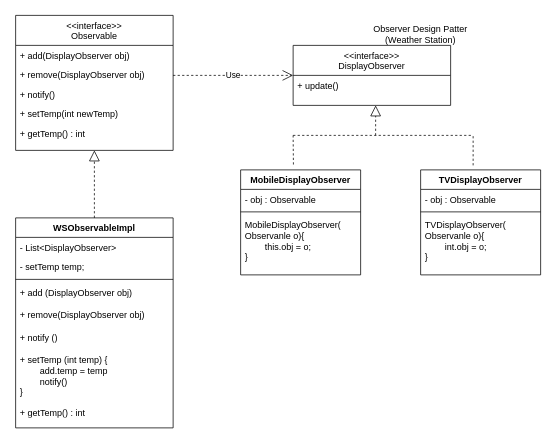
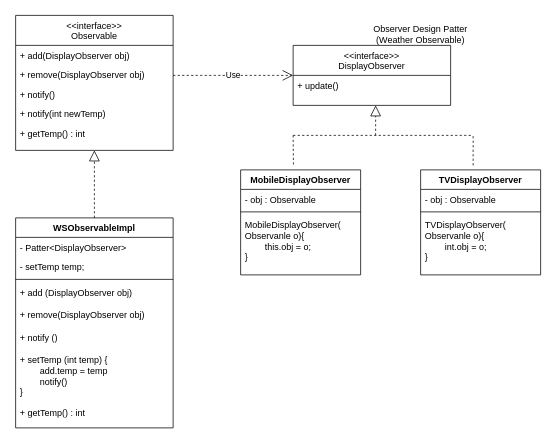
node "Observer Design Patter (Weather Station)": label "Observer Design Patter (Weather Station)" -> "Observer Design Patter (Weather Observable)"
node "+ setTemp(int newTemp)": label "+ setTemp(int newTemp)" -> "+ notify(int newTemp)"
node "- List<DisplayObserver>": label "- List<DisplayObserver>" -> "- Patter<DisplayObserver>"
